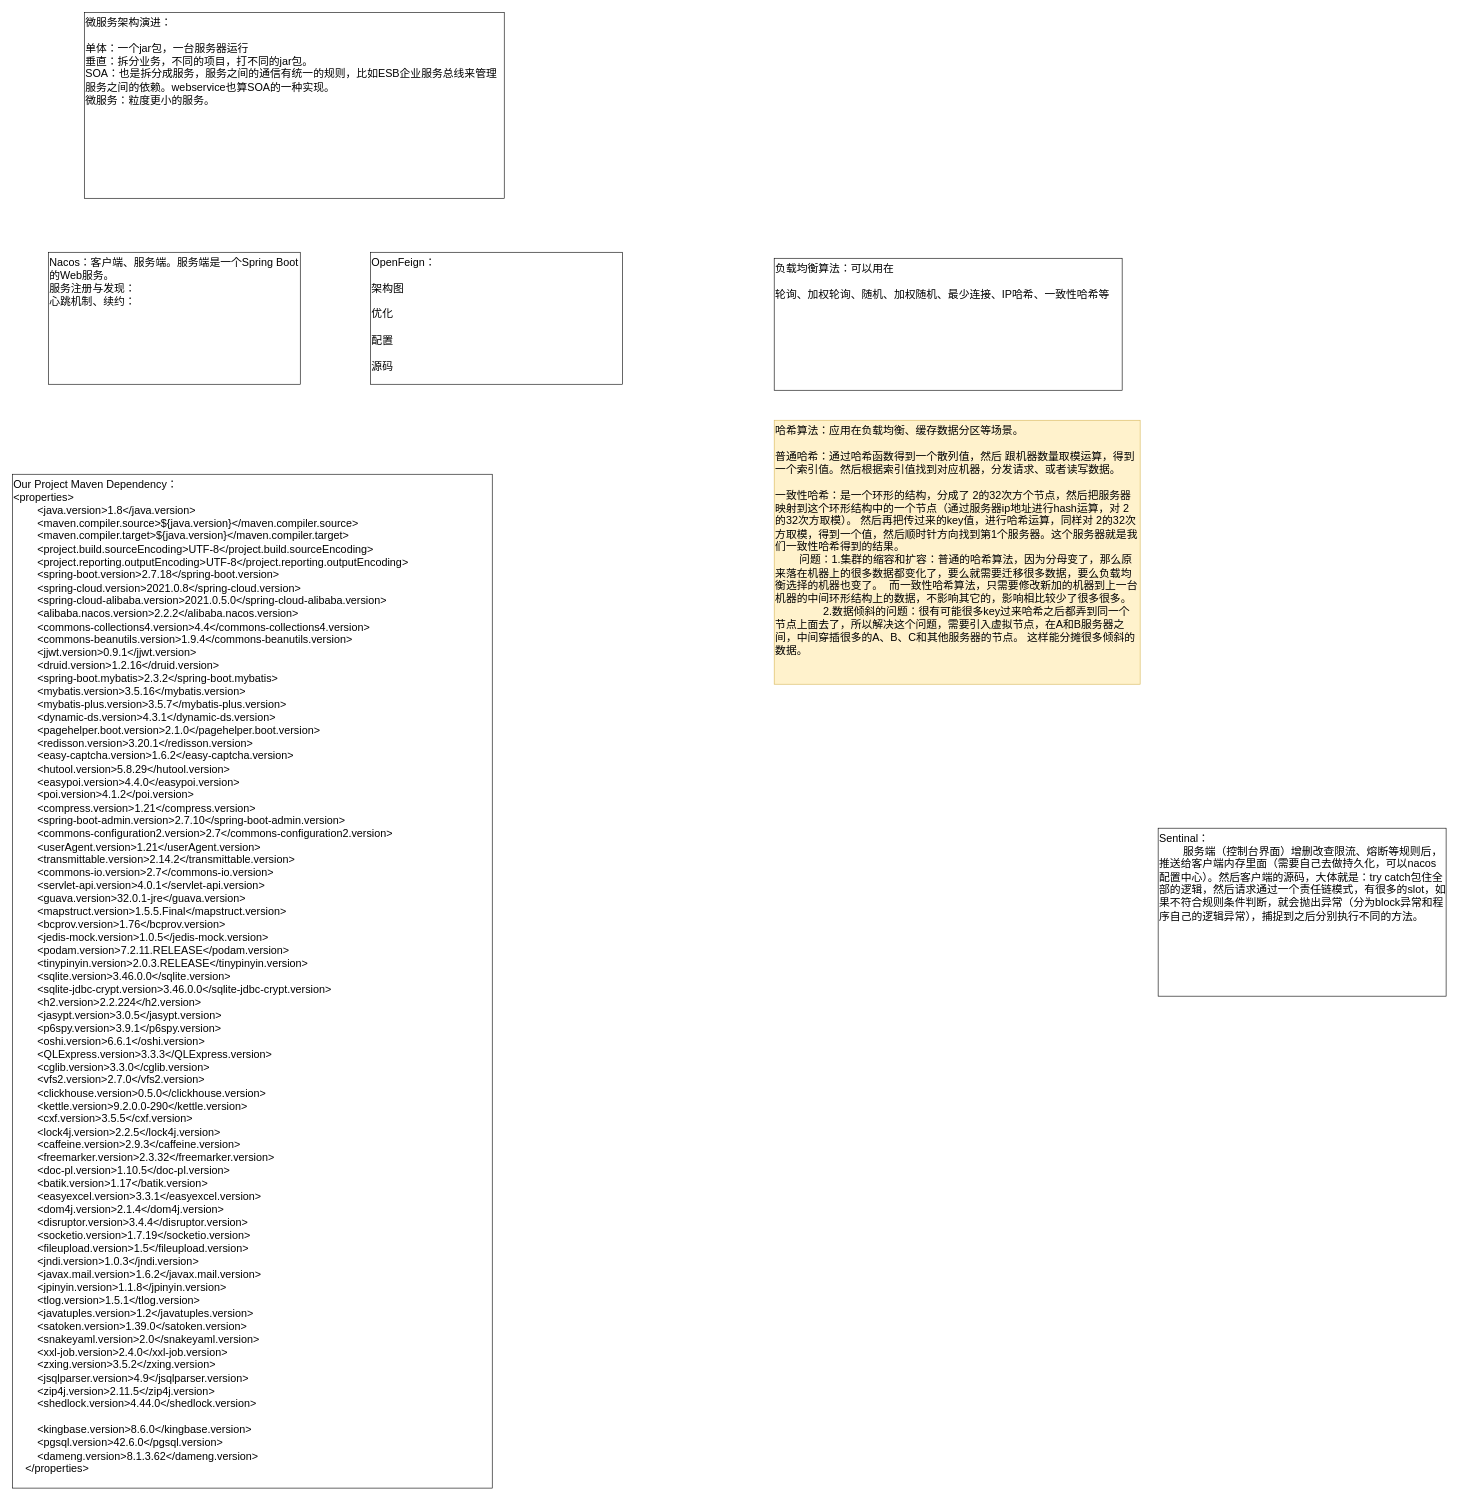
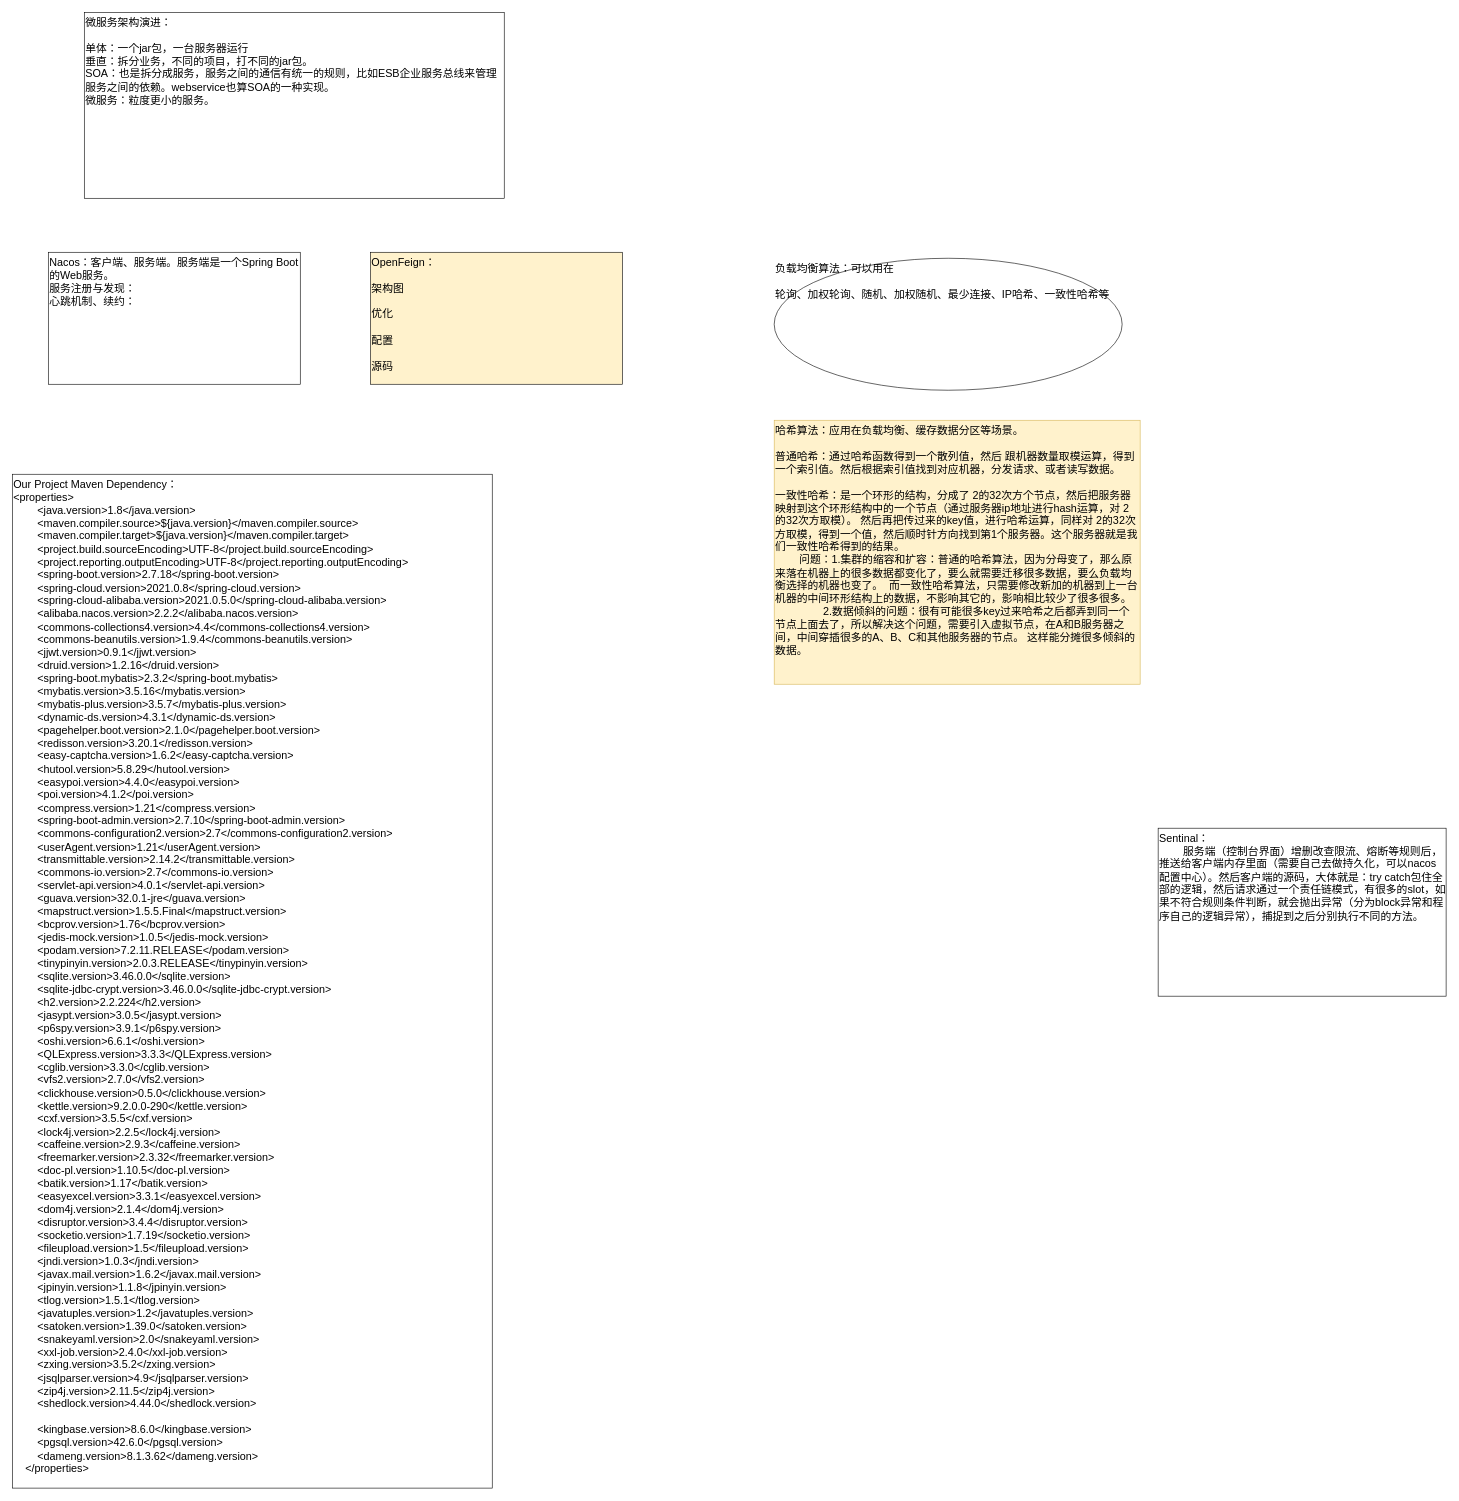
node "OpenFeign： 架构图 优化 配置 源码": fillcolor #ffffff -> #fff2cc
node "负载均衡算法：可以用在 轮询、加权轮询、随机、加权随机、最少连接、IP哈希、一致性哈希等": shape rectangle -> ellipse
